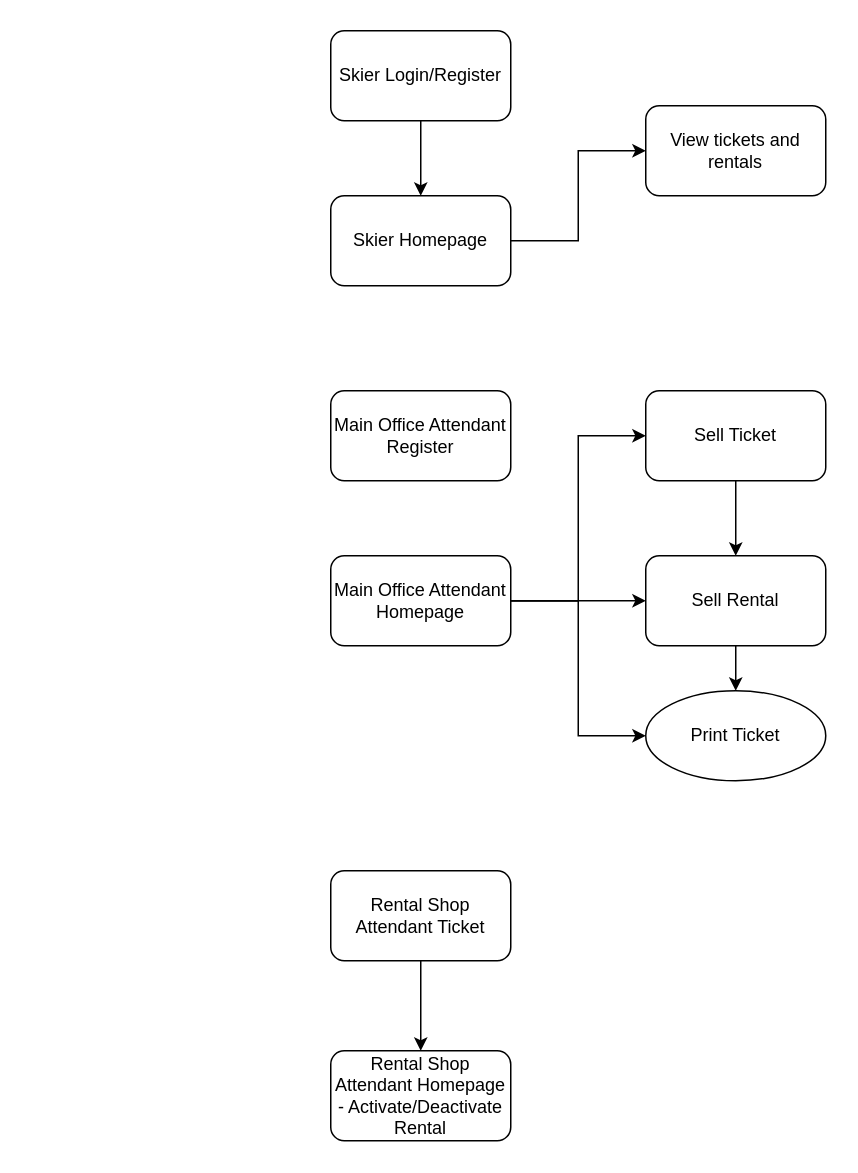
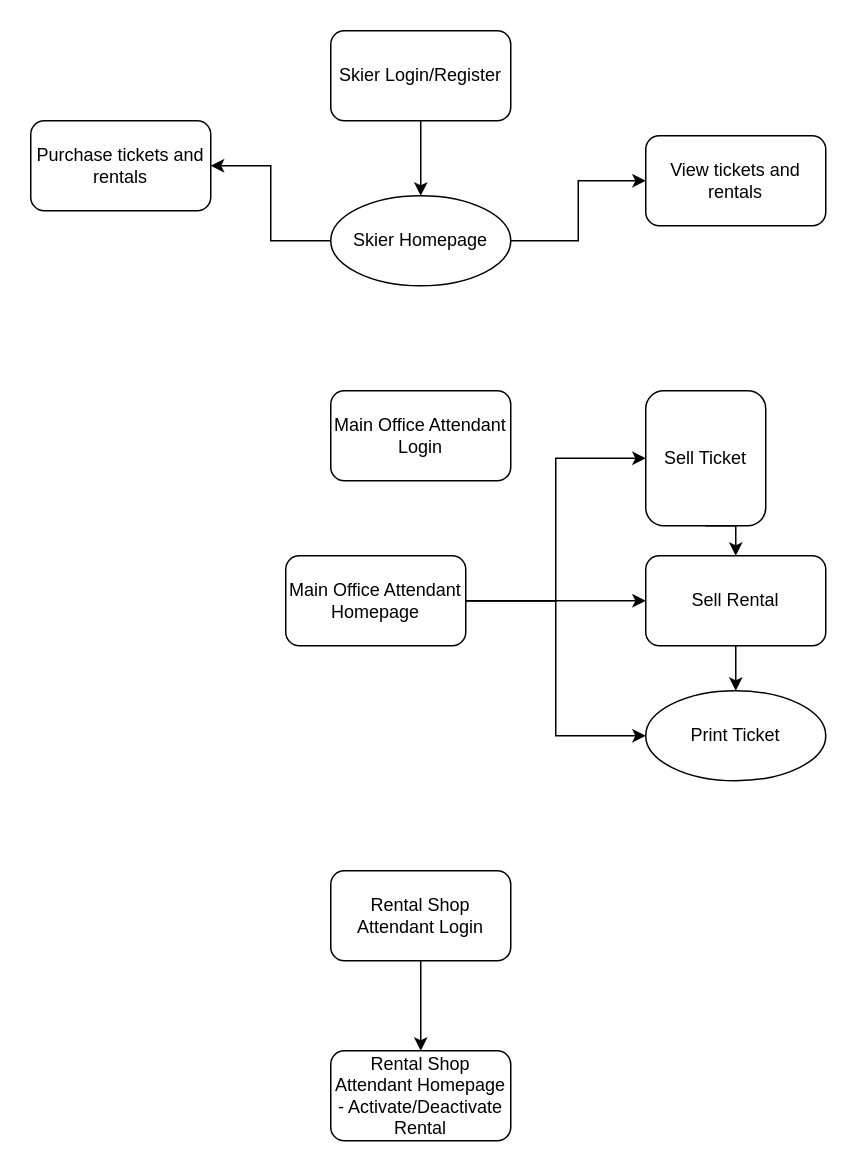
node "View tickets and rentals": moved (736, 151) -> (736, 181)
node "Purchase tickets and rentals": added
edge "Skier Homepage" -> "Purchase tickets and rentals": added
node "Skier Homepage": shape rounded rectangle -> ellipse
node "Main Office Attendant Register": label "Main Office Attendant Register" -> "Main Office Attendant Login"
node "Sell Ticket": size 180x90 -> 120x135
node "Main Office Attendant Homepage": moved (421, 601) -> (376, 601)
node "Rental Shop Attendant Ticket": label "Rental Shop Attendant Ticket" -> "Rental Shop Attendant Login"
